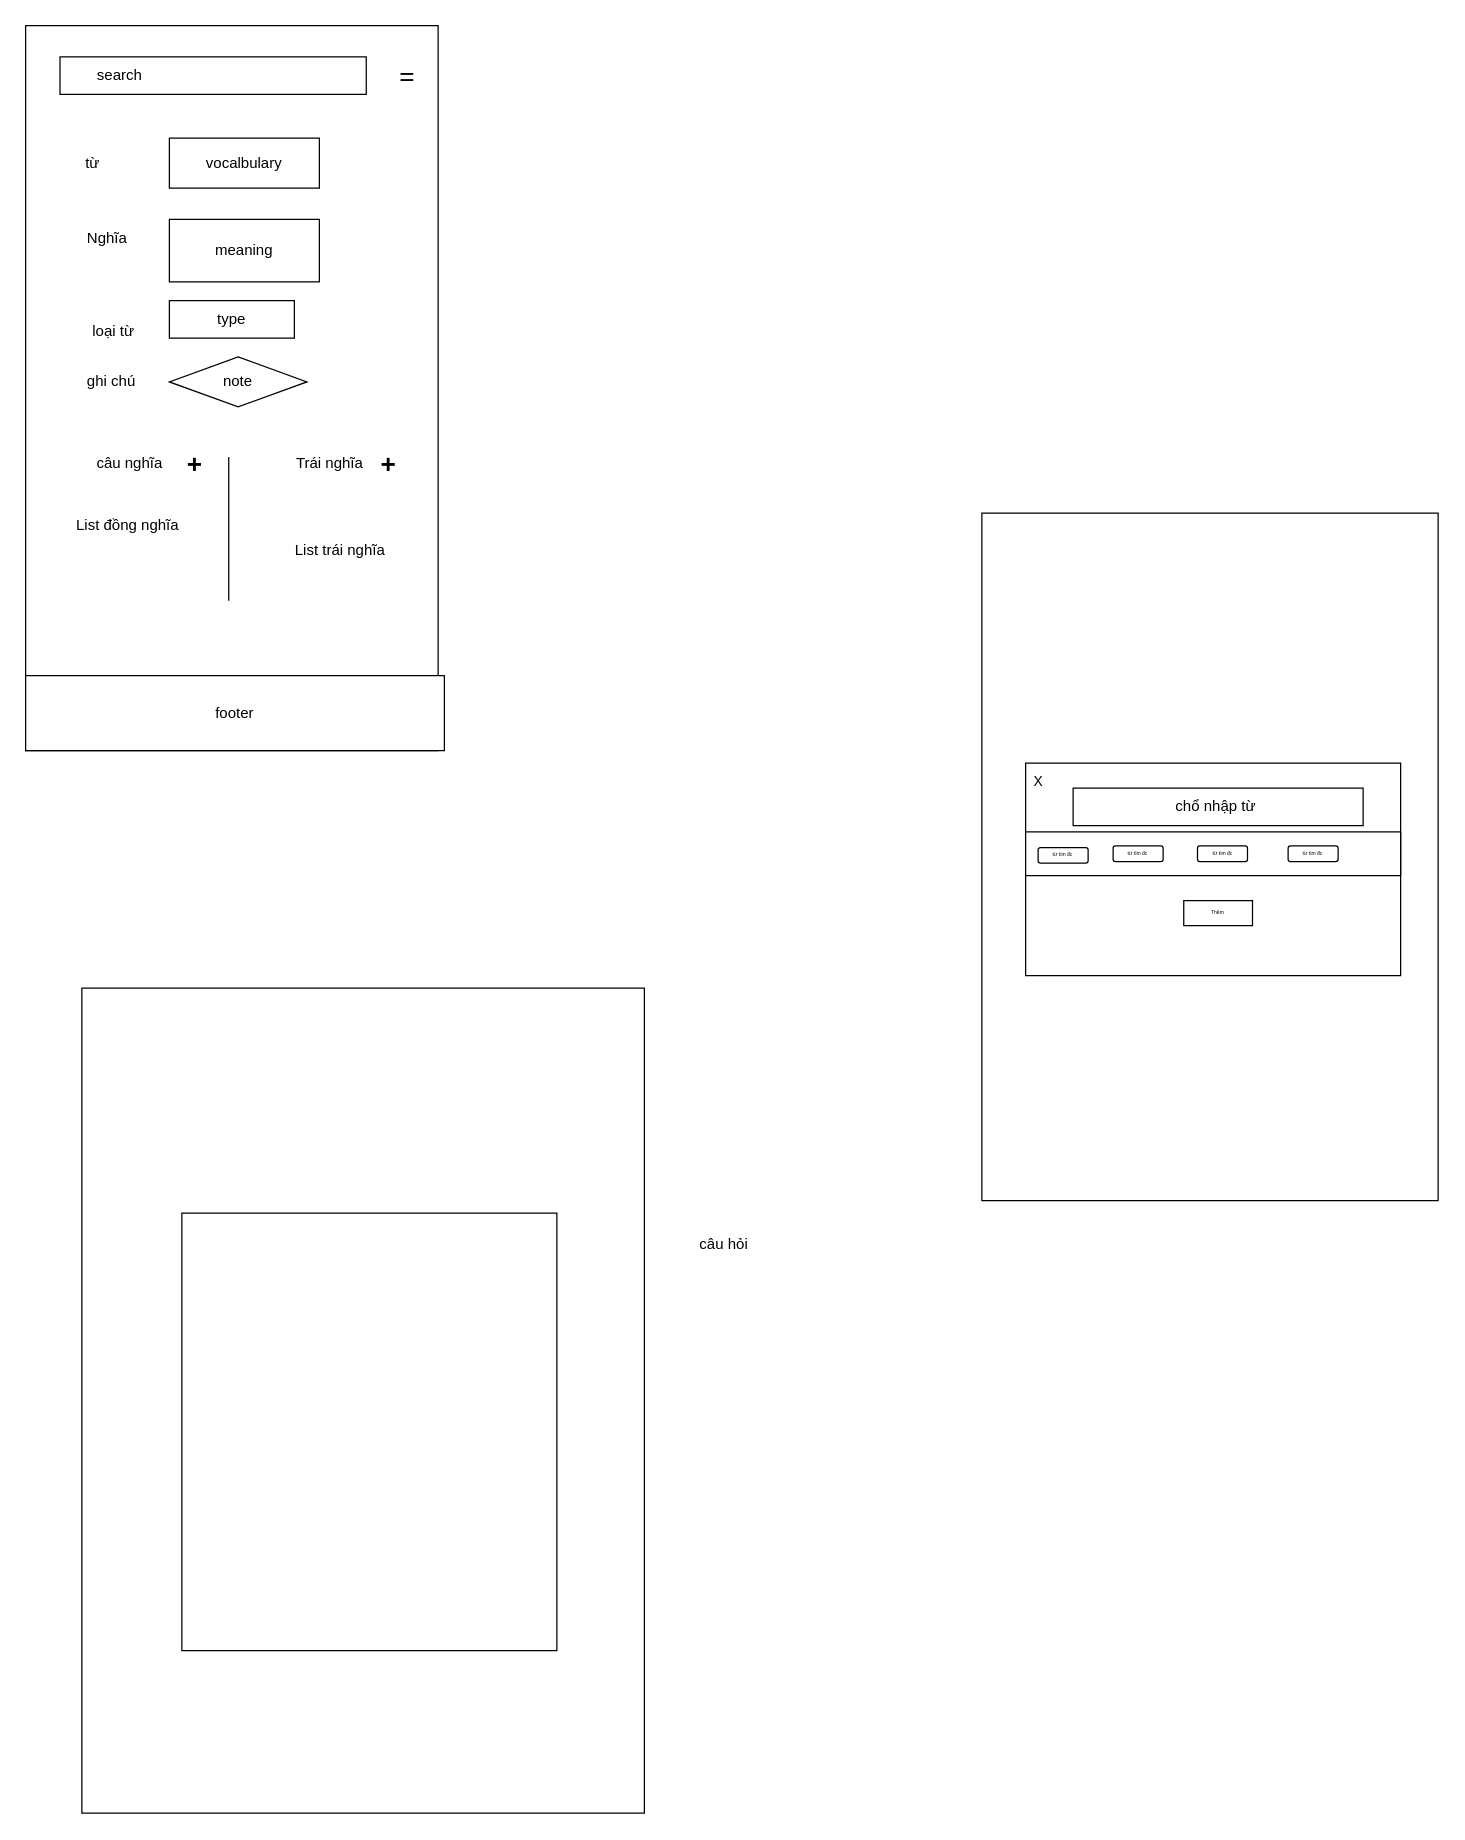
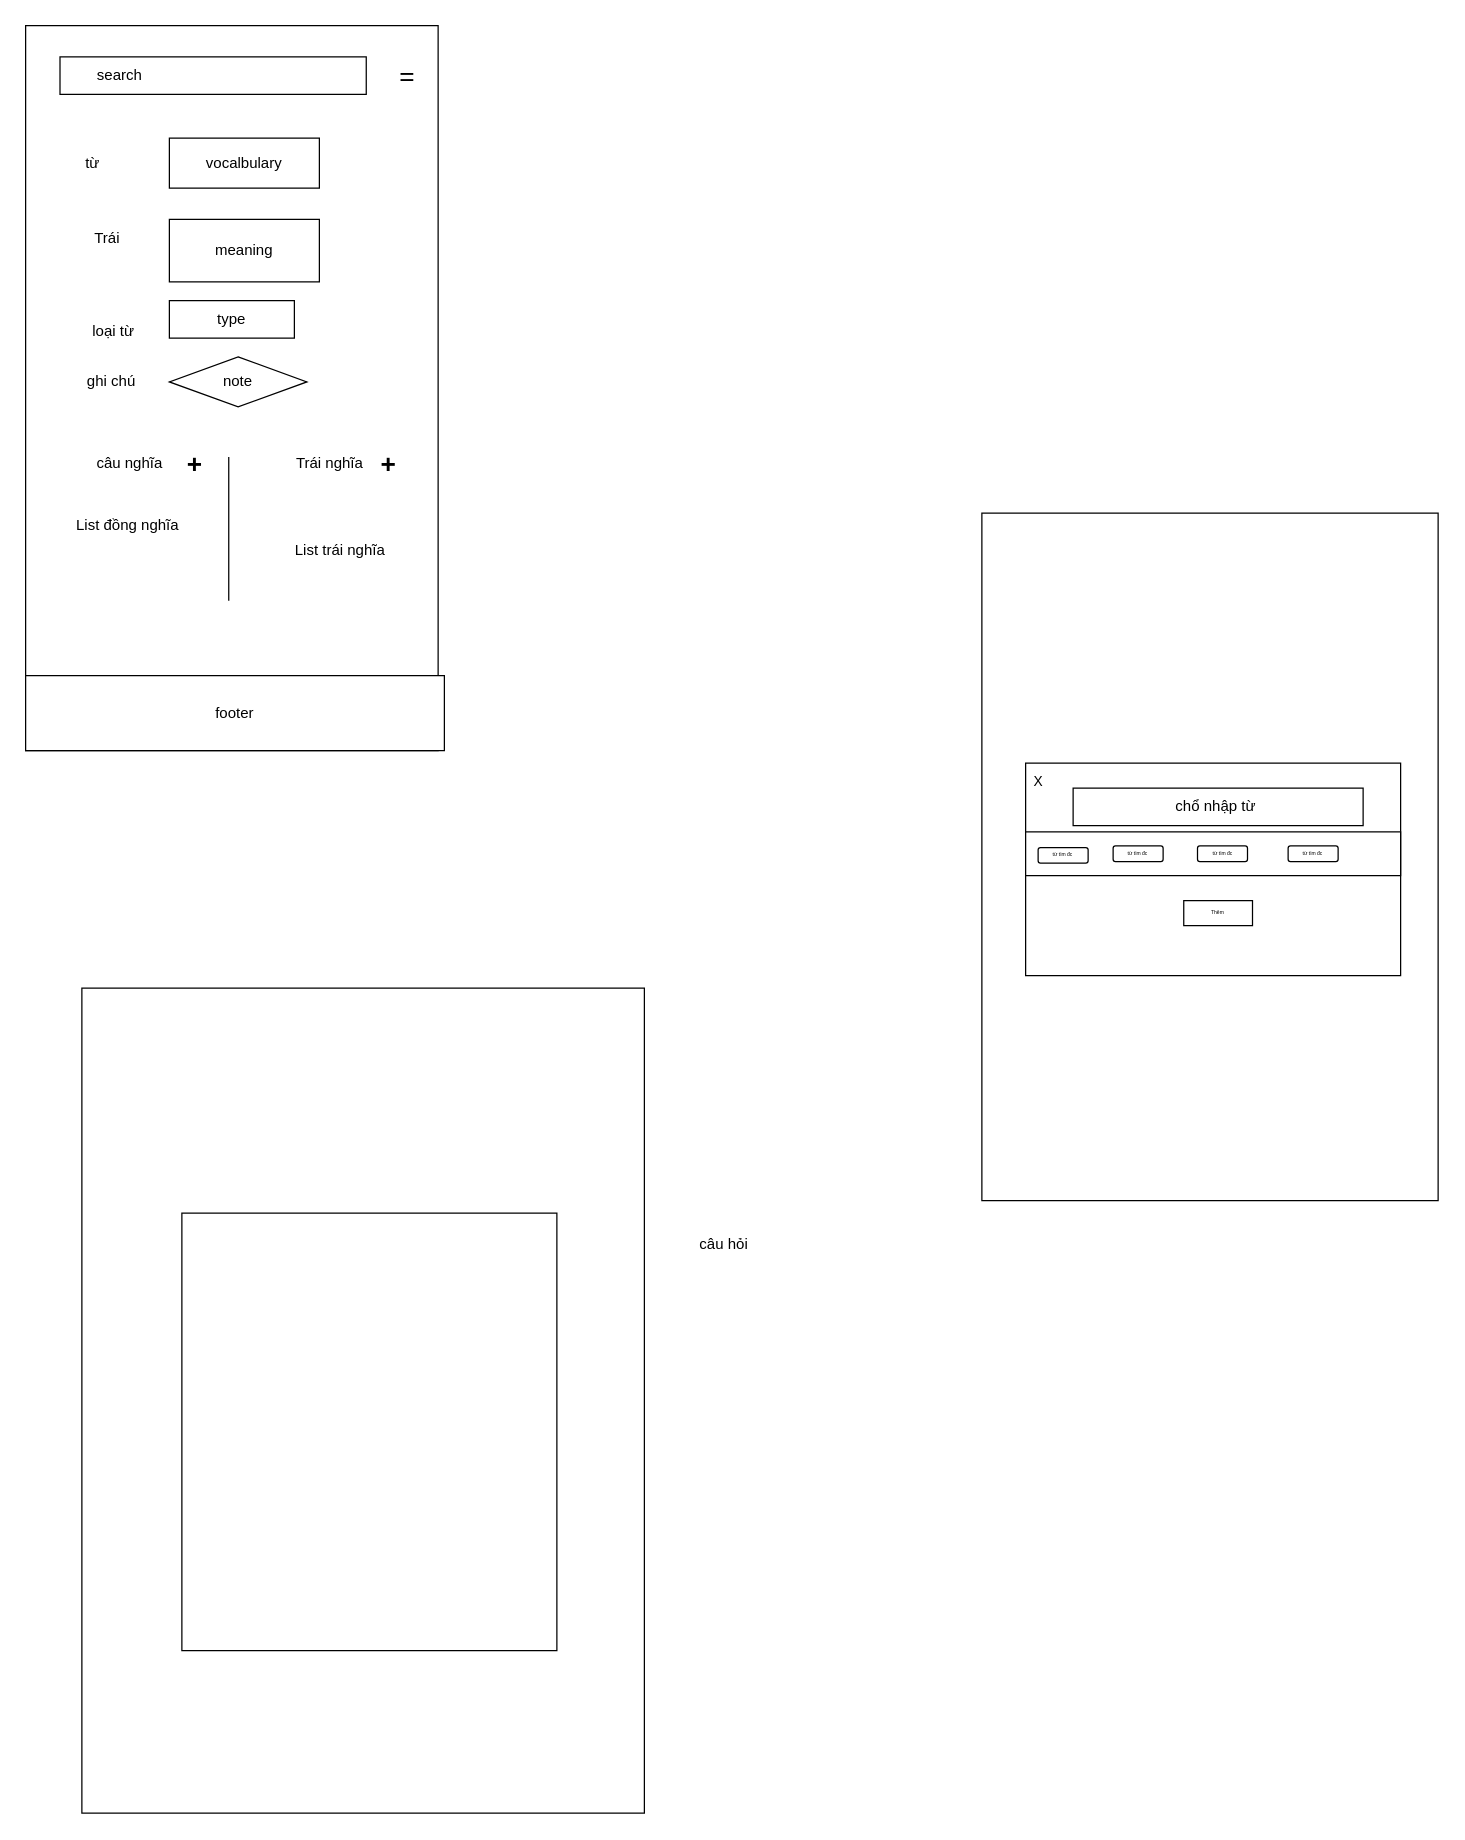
node "Nghĩa": label "Nghĩa" -> "Trái"
